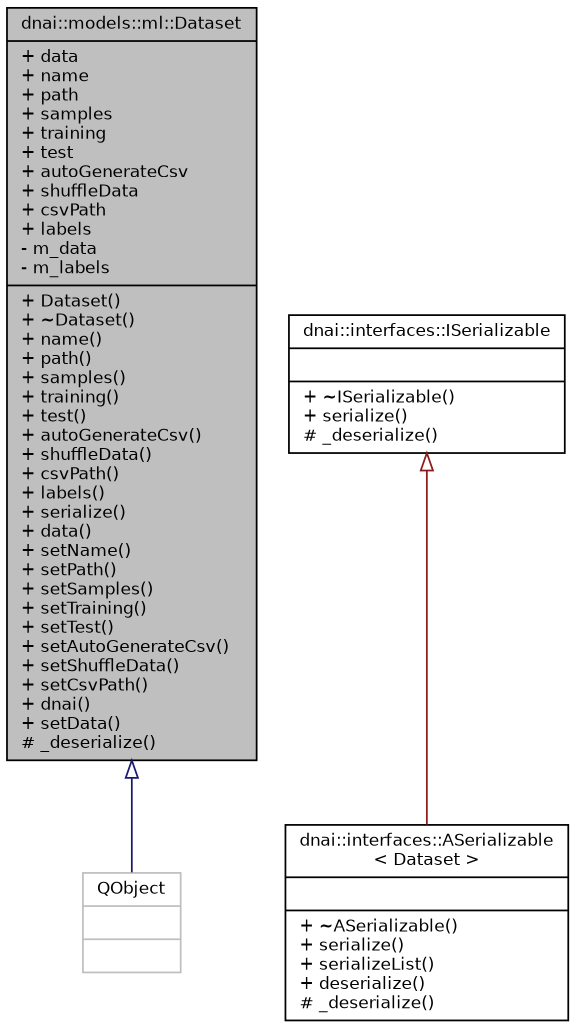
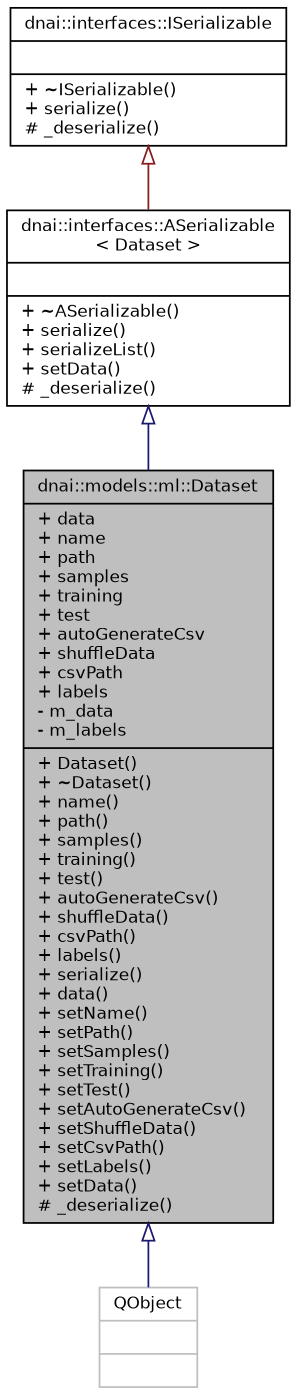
edge "dnai::models::ml::Dataset" -> "dnai::interfaces::ASerializable": added
node "dnai::models::ml::Dataset": text "+ dnai()" -> "+ setLabels()"
node "dnai::interfaces::ASerializable": text "+ deserialize()" -> "+ setData()"
